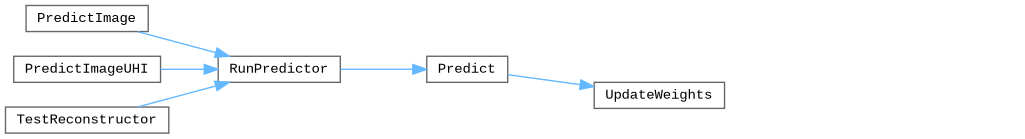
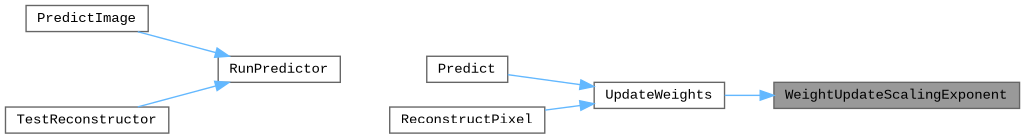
node "PredictImageUHI": removed
edge "RunPredictor" -> "Predict": removed
node "WeightUpdateScalingExponent": added
node "ReconstructPixel": added
